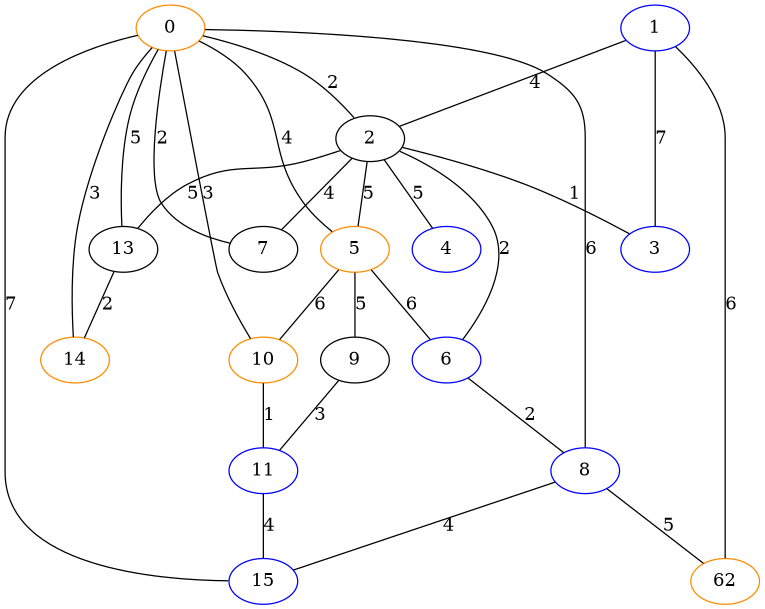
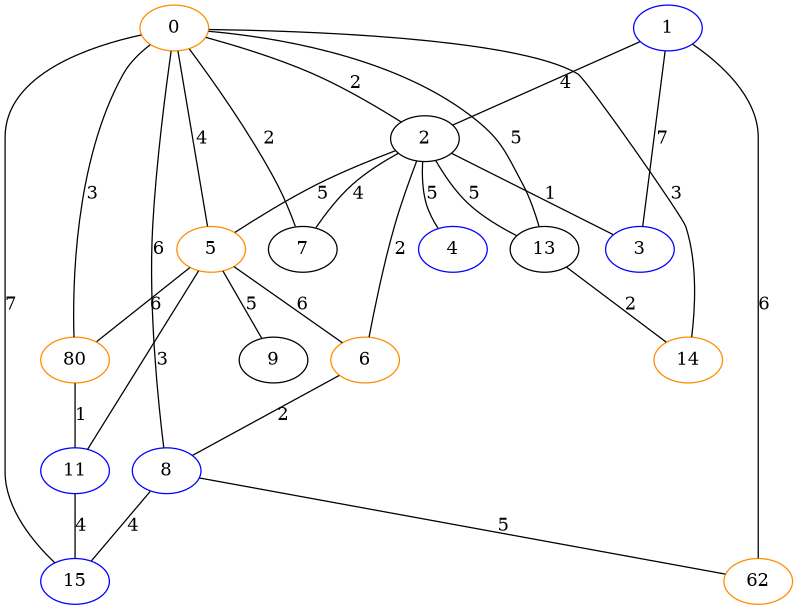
node "10": label "10" -> "80"
node "6": color blue -> darkorange
edge "9" -- "11": now "5" -- "11"
